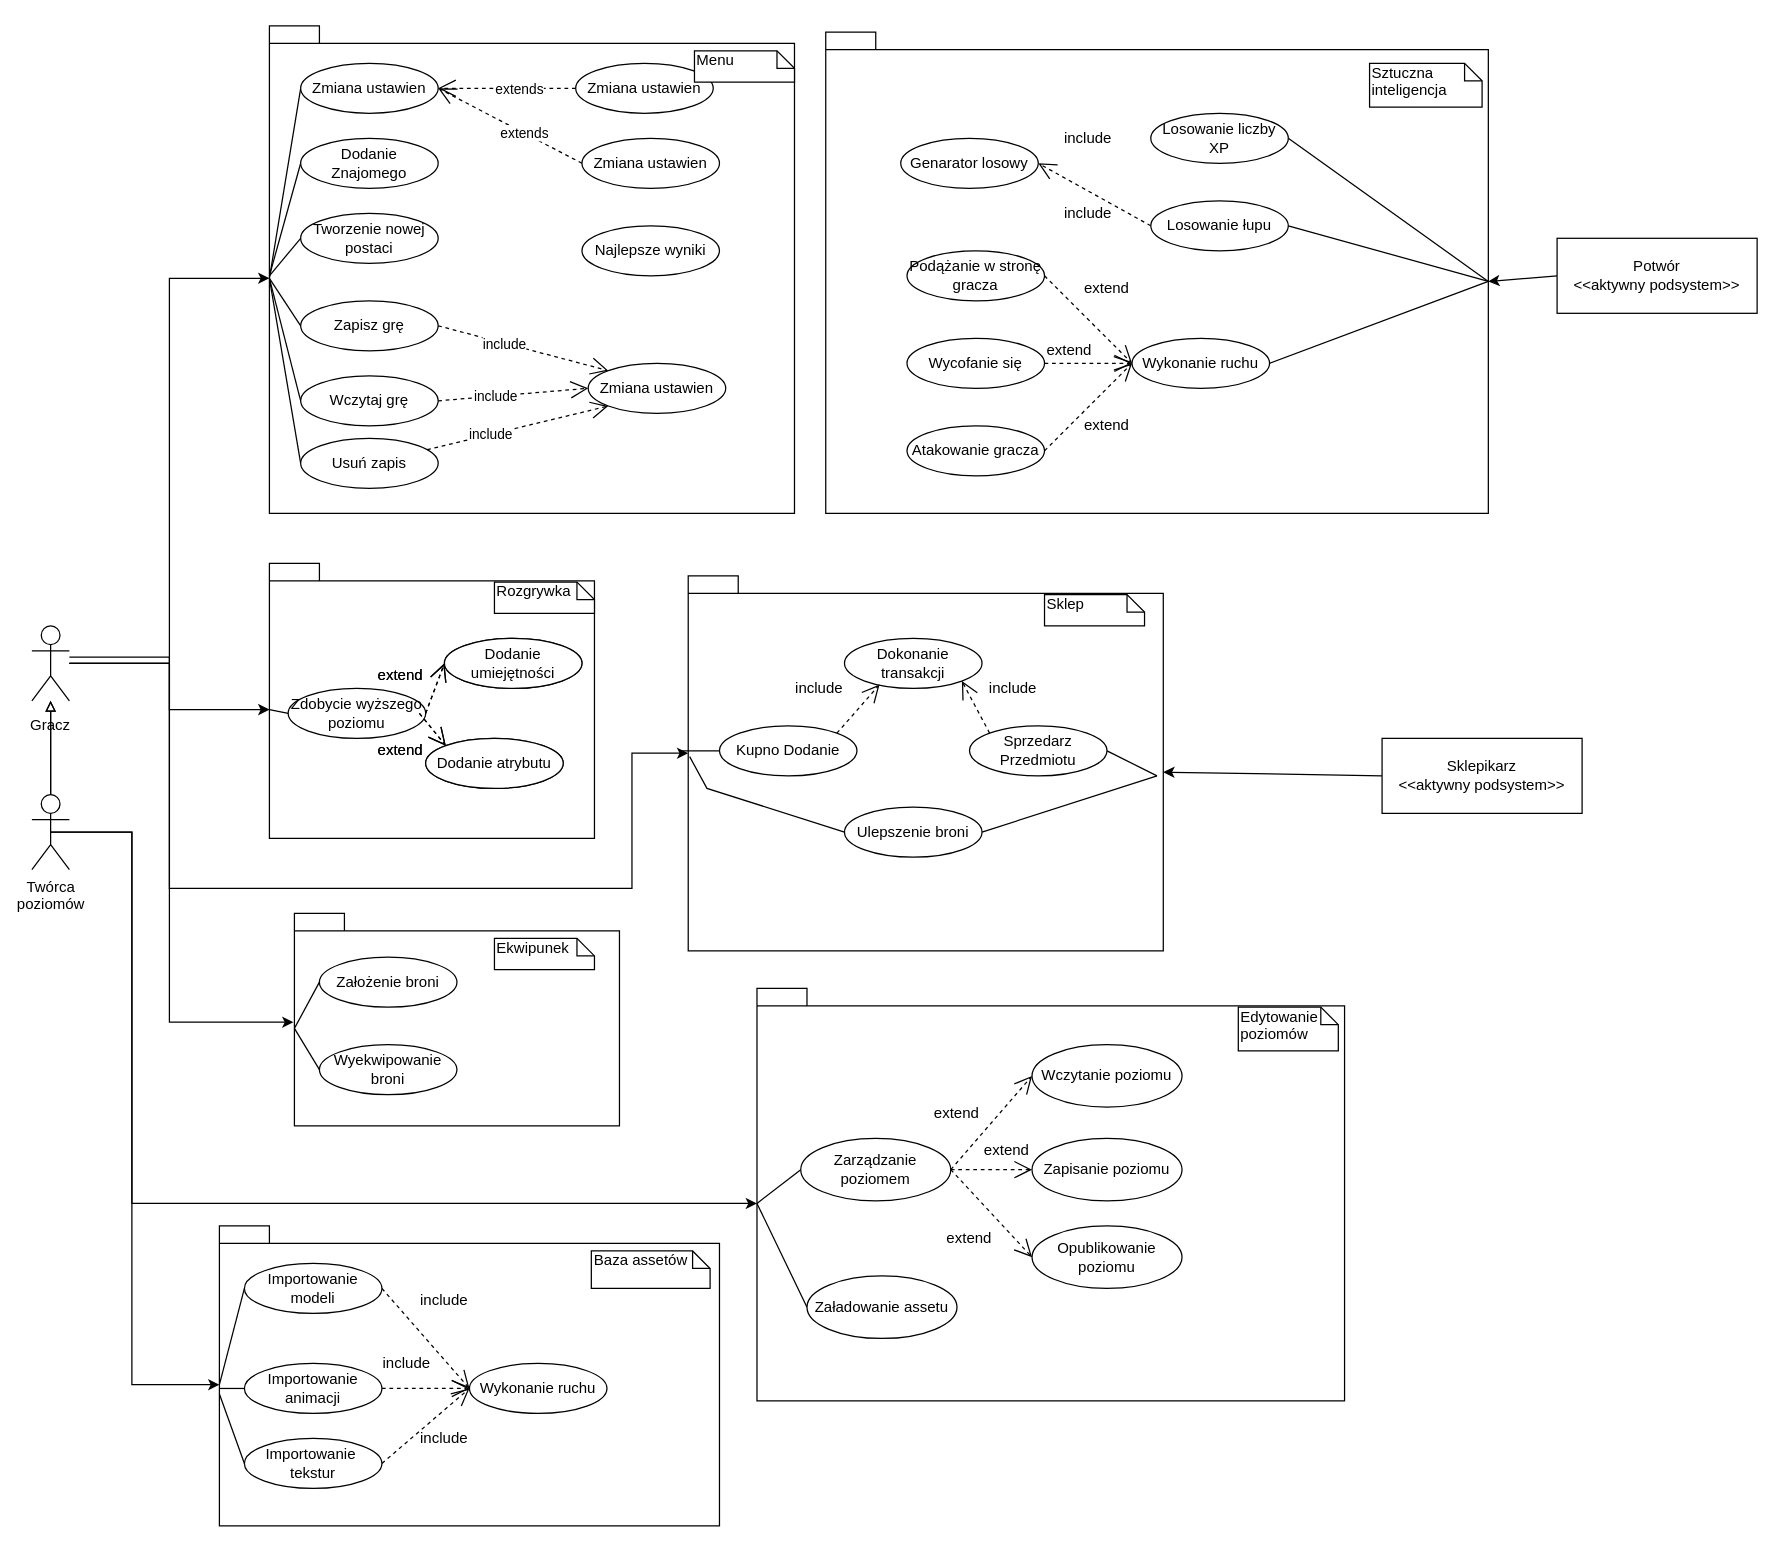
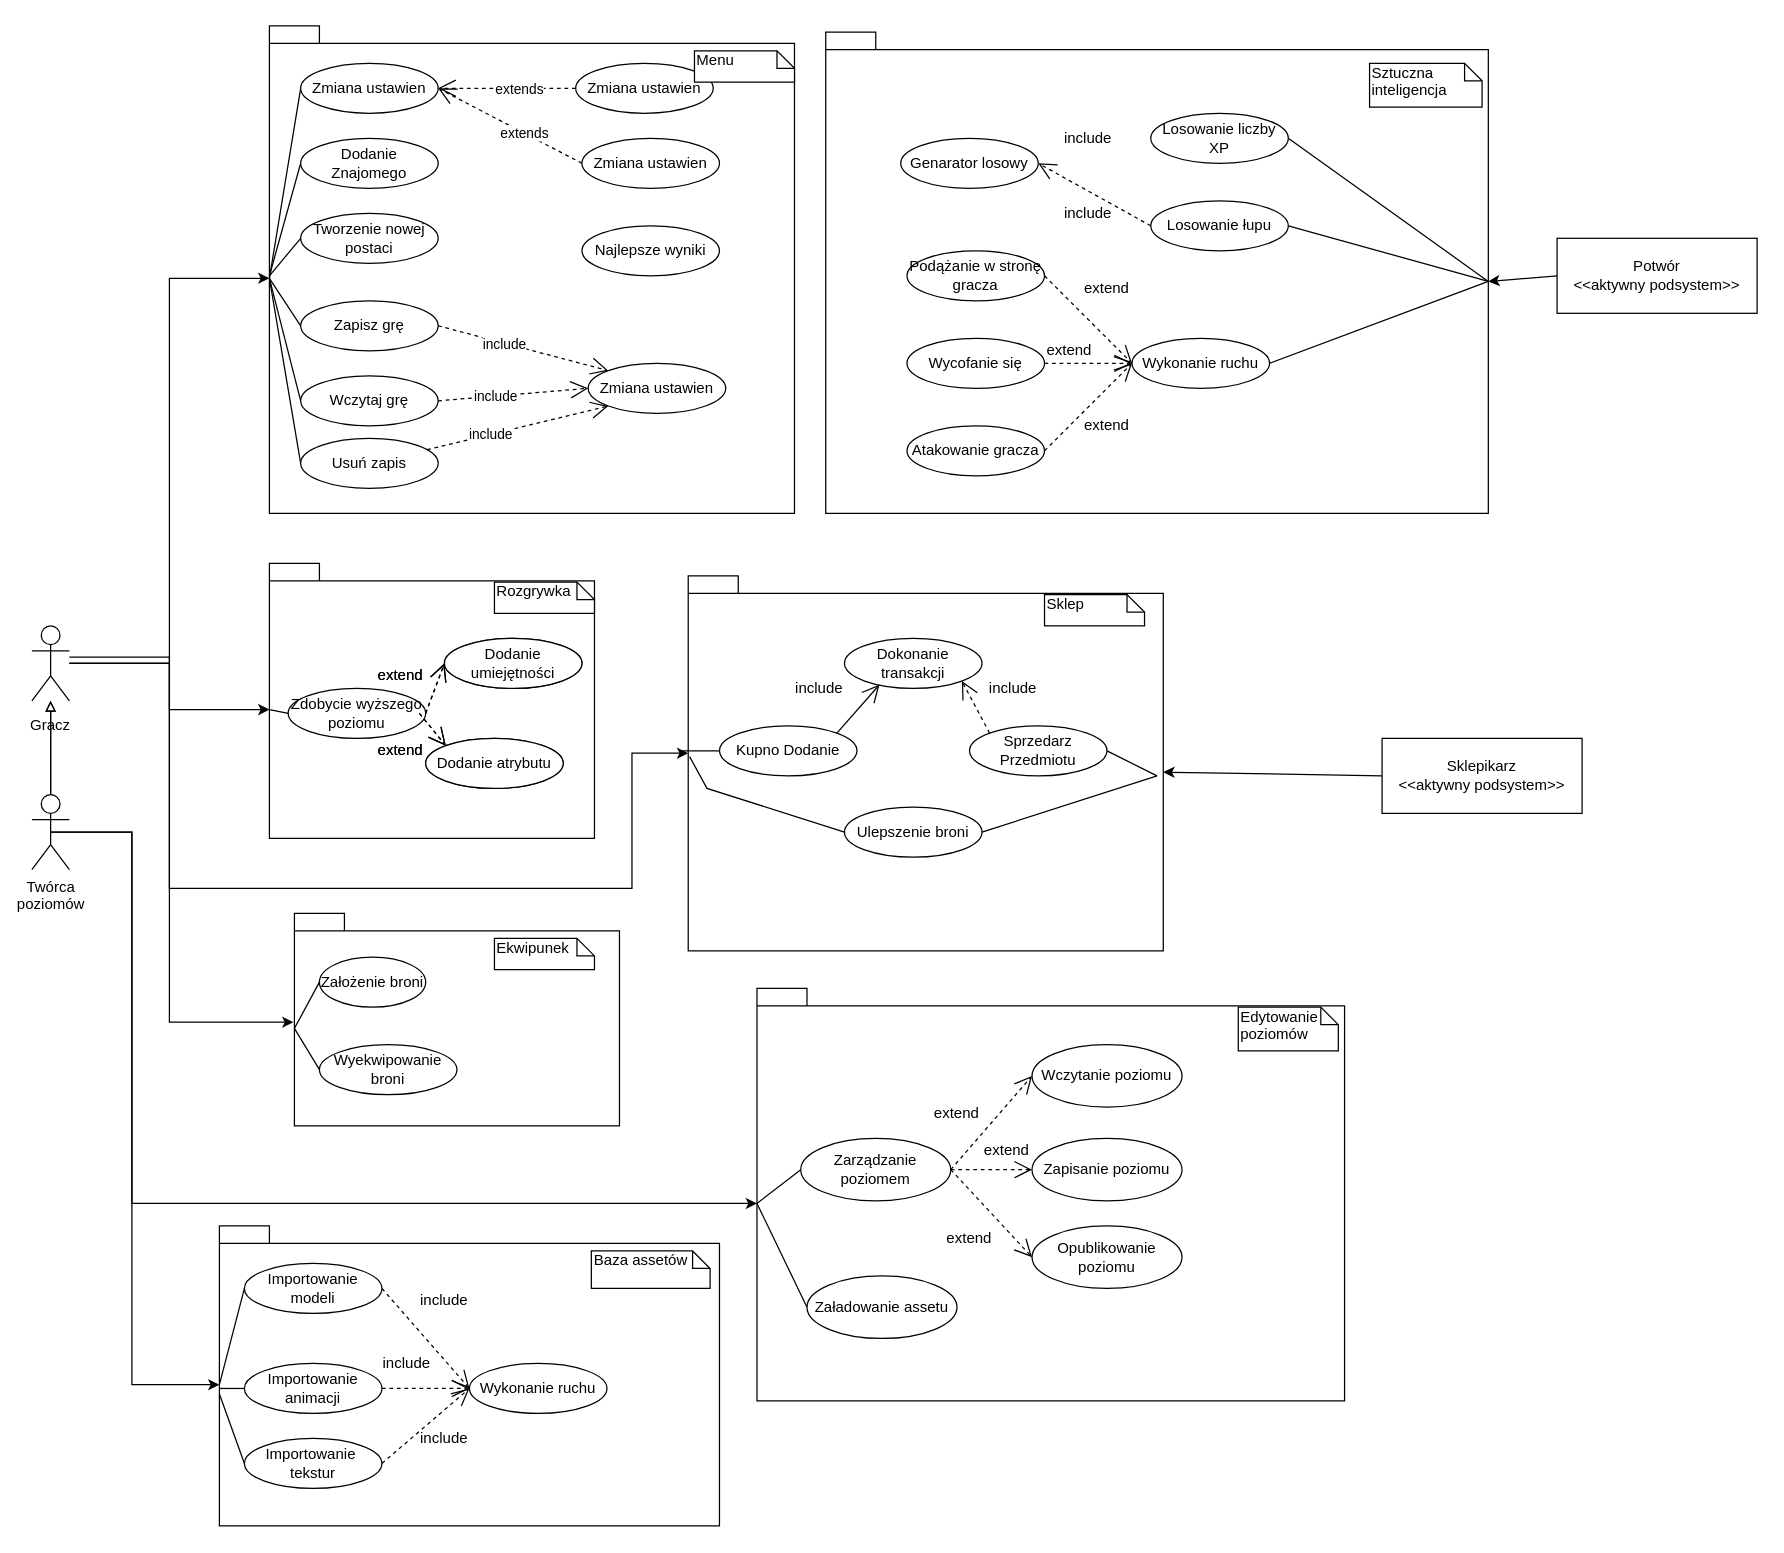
edge "Kupno Dodanie" -> "Dokonanie transakcji": style dashed -> solid
node "Założenie broni": size 138x50 -> 106x50
